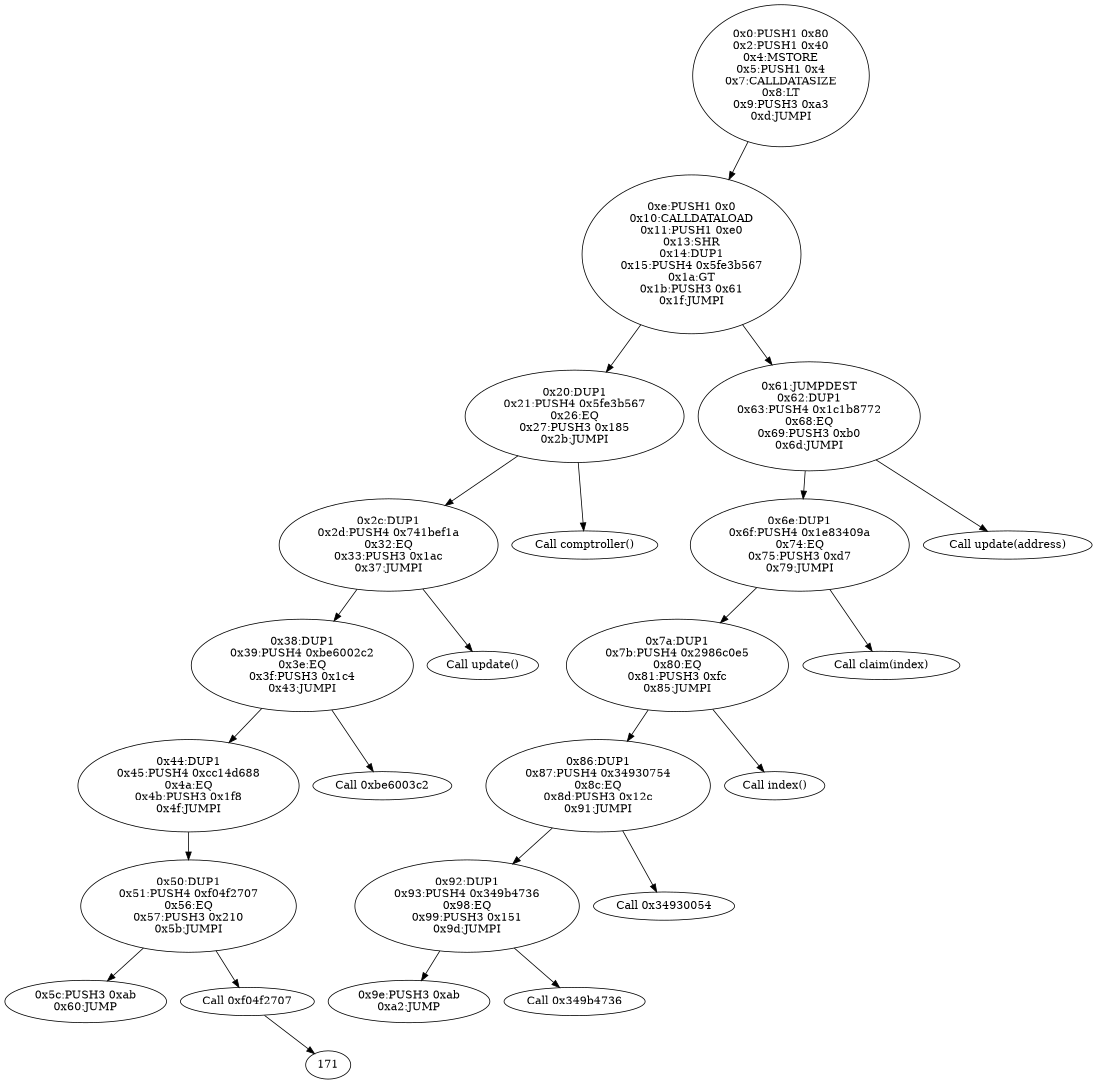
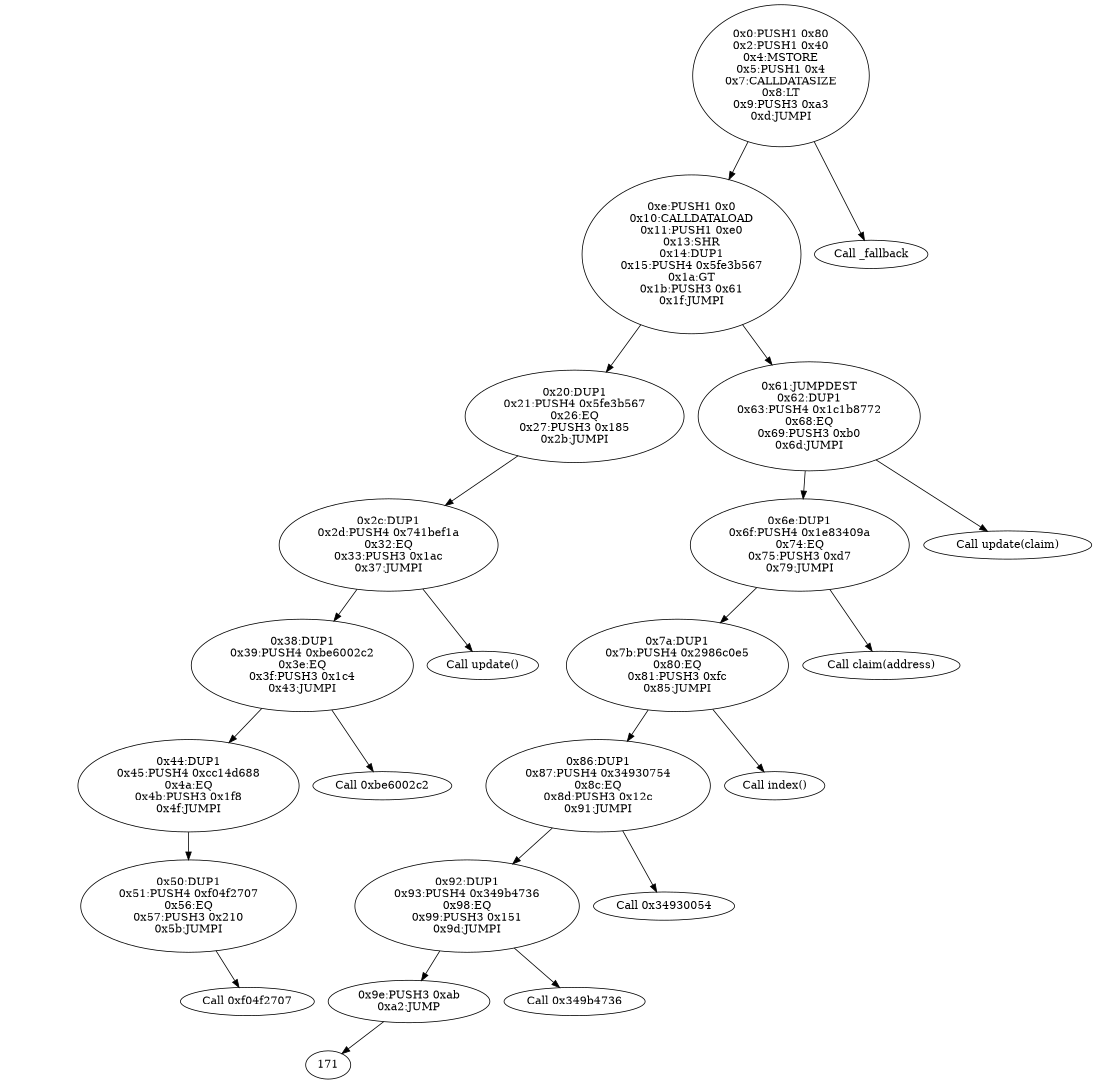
node "Call _fallback": added
node "Call comptroller()": removed
node "Call update(address)": label "Call update(address)" -> "Call update(claim)"
node "Call claim(index)": label "Call claim(index)" -> "Call claim(address)"
node "Call 0xbe6003c2": label "Call 0xbe6003c2" -> "Call 0xbe6002c2"
node "0x5c:PUSH3 0xab 0x60:JUMP": removed
edge "Call 0xf04f2707" -> "171": now "0x9e:PUSH3 0xab 0xa2:JUMP" -> "171"
